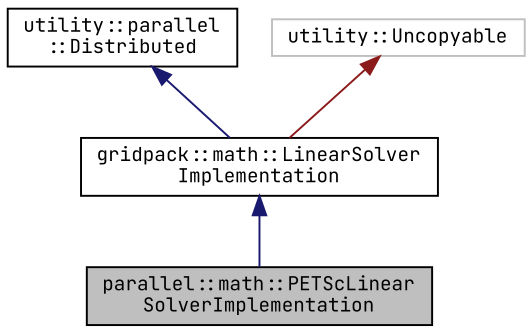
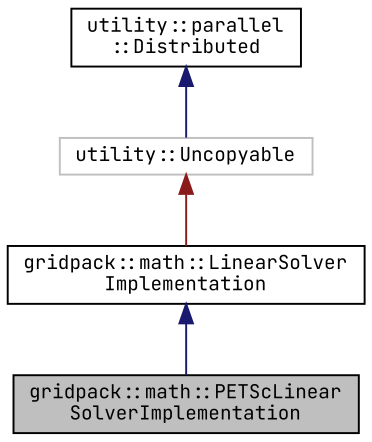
edge "gridpack::math::LinearSolver Implementation" -> "utility::parallel ::Distributed": now "utility::Uncopyable" -> "utility::parallel ::Distributed"
node "parallel::math::PETScLinear SolverImplementation": label "parallel::math::PETScLinear SolverImplementation" -> "gridpack::math::PETScLinear SolverImplementation"
